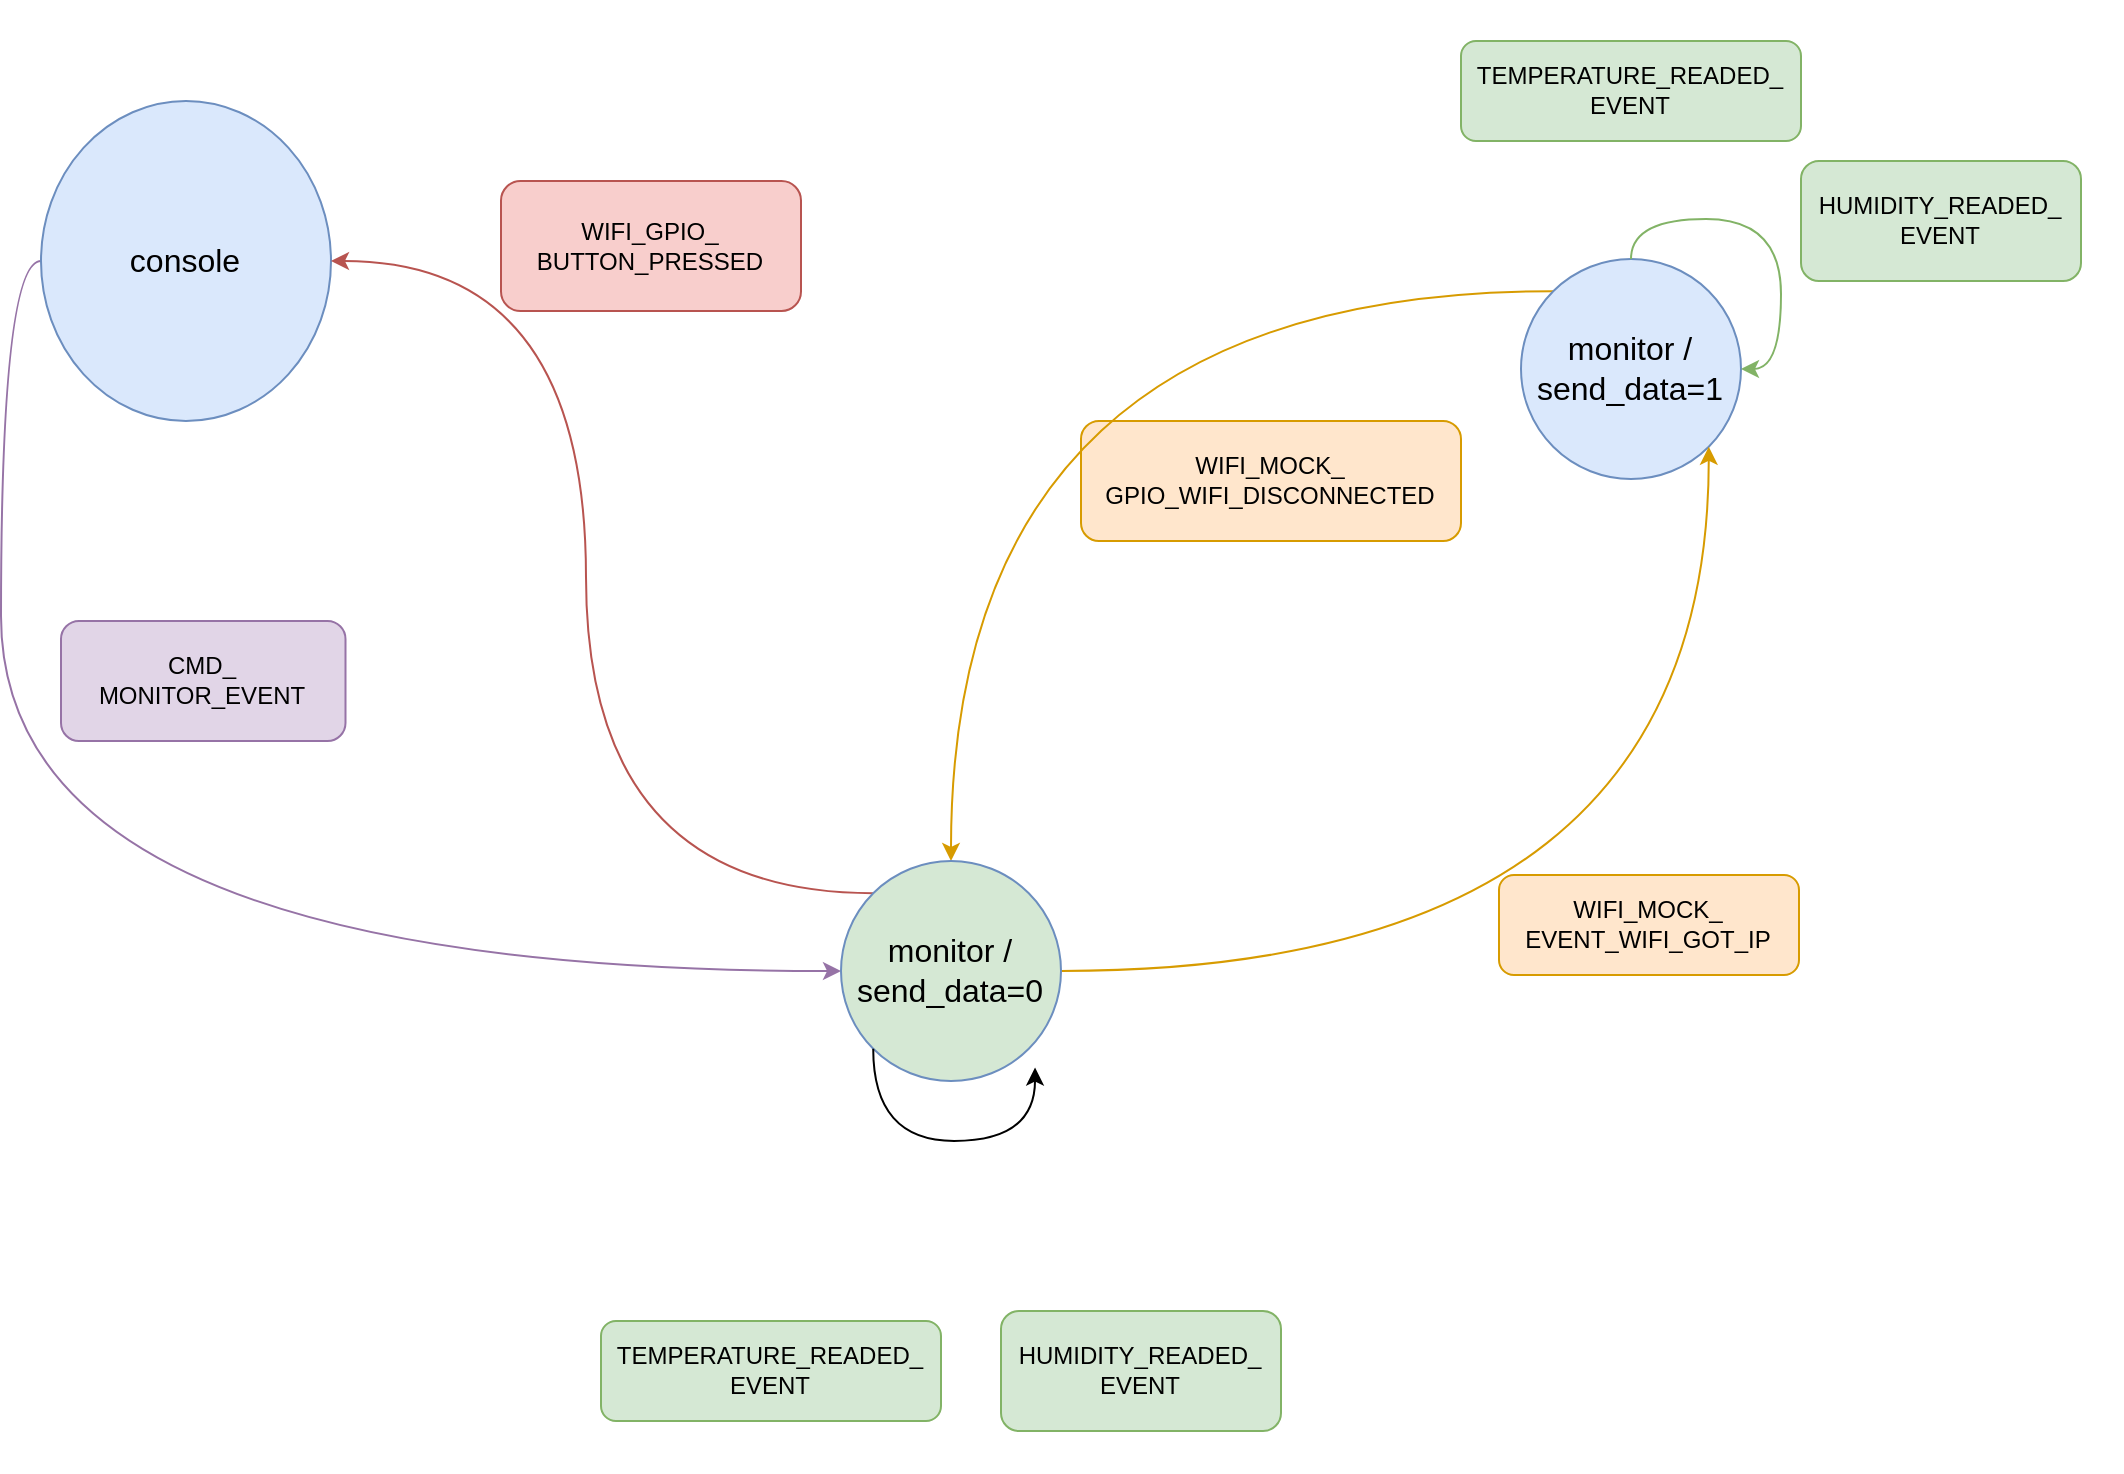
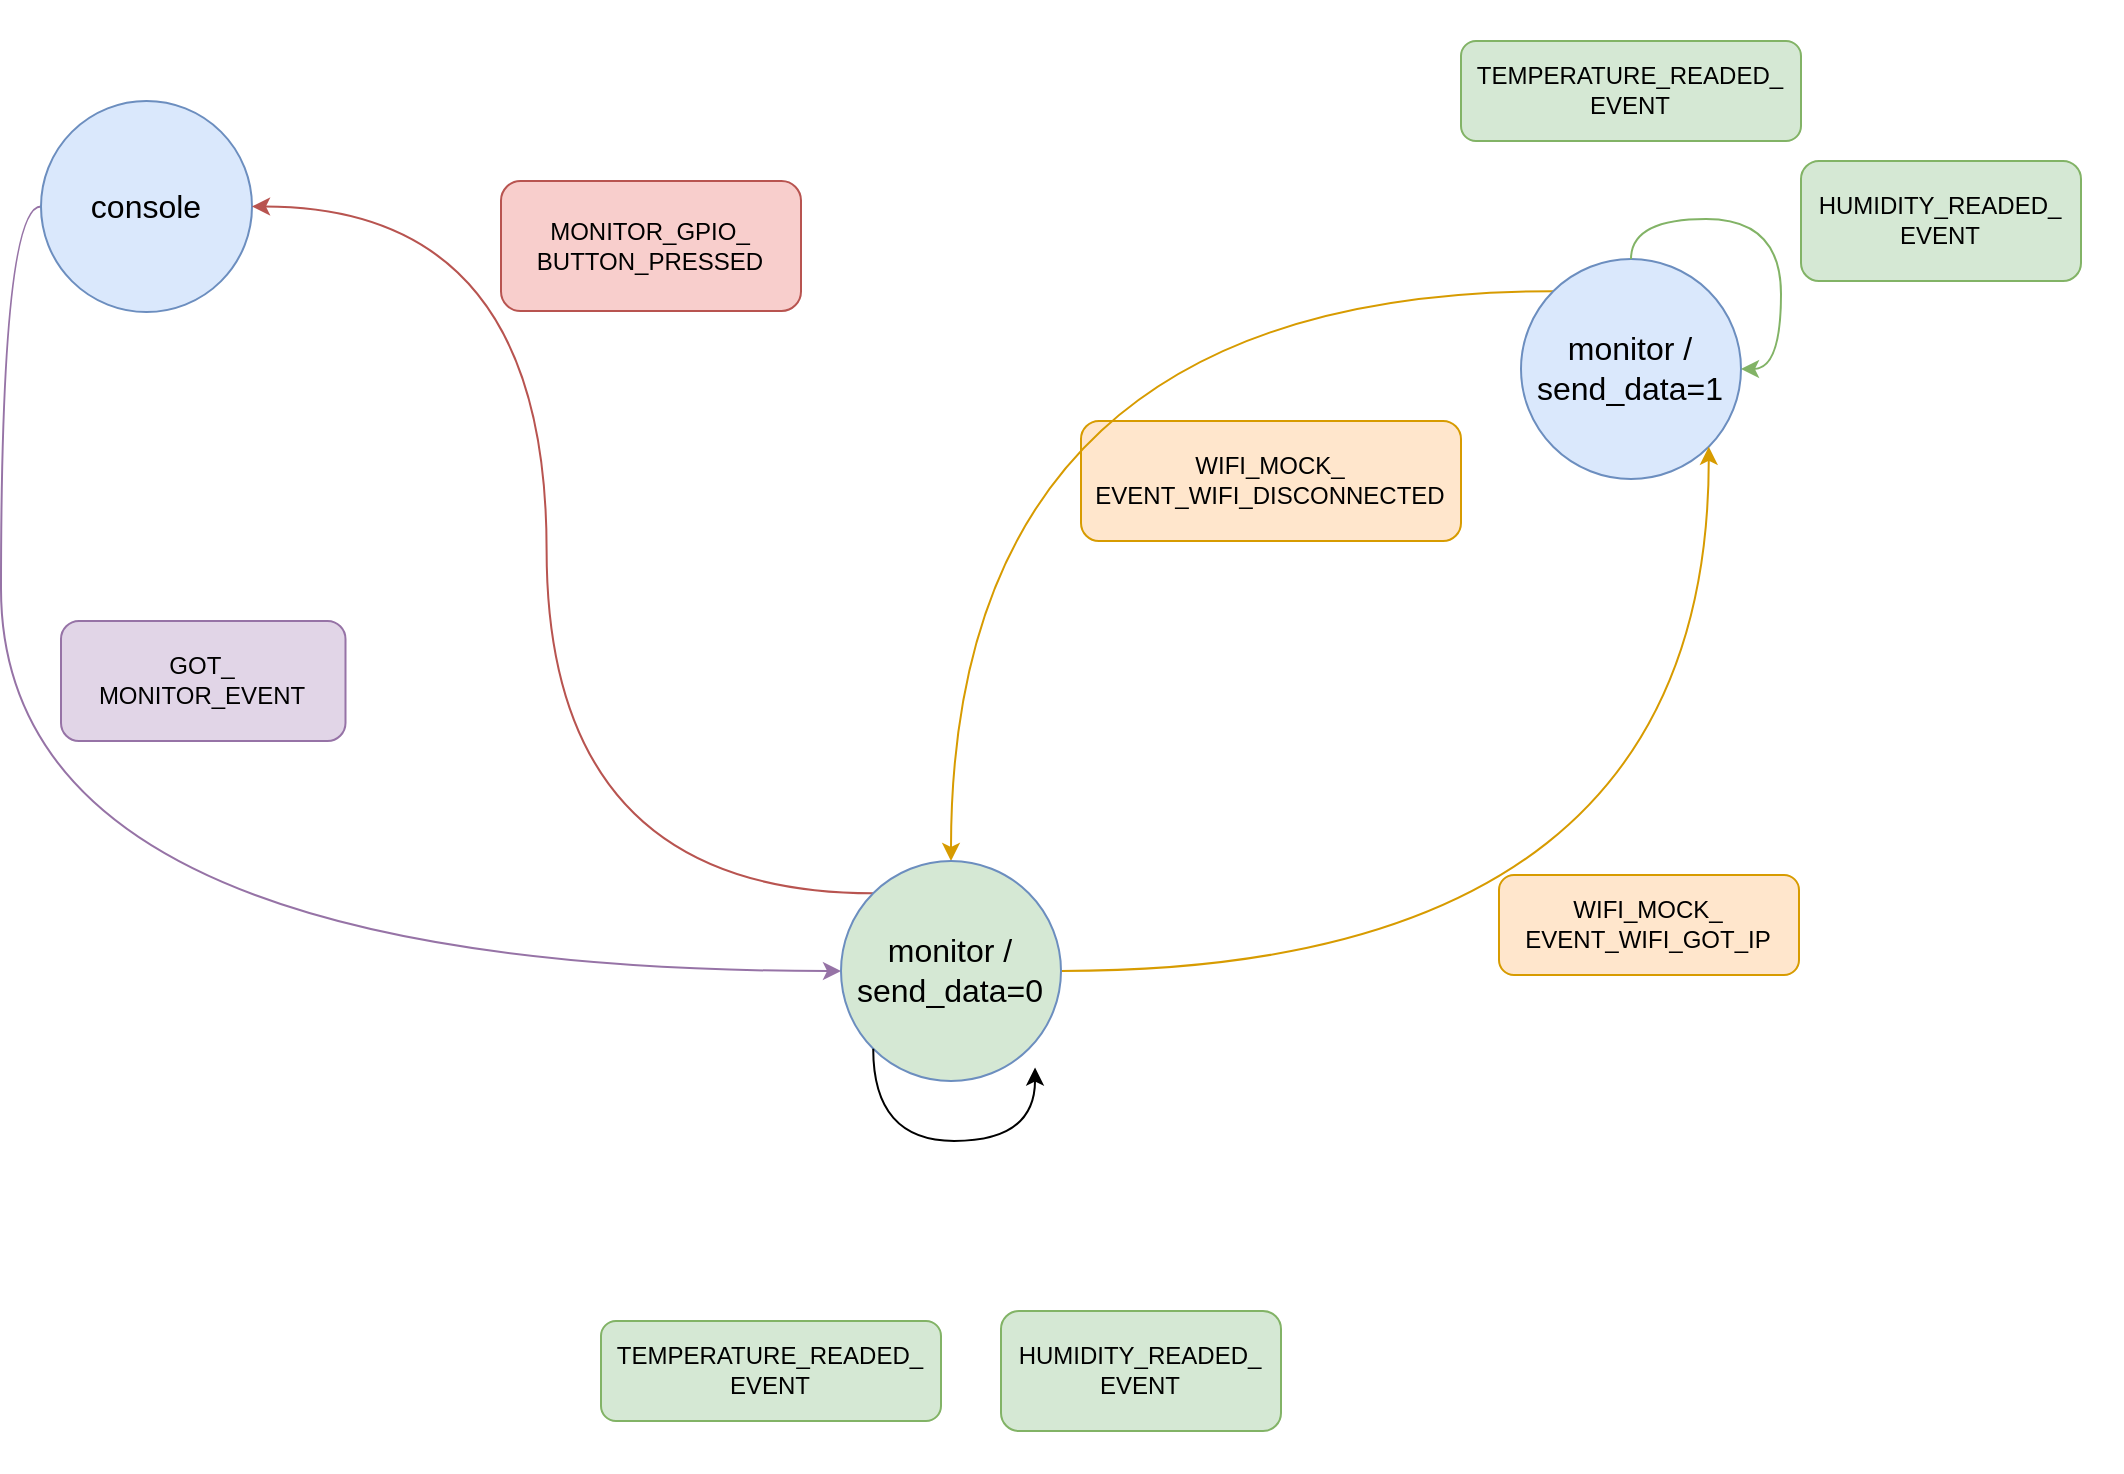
node "WIFI_GPIO_ BUTTON_PRESSED": label "WIFI_GPIO_ BUTTON_PRESSED" -> "MONITOR_GPIO_ BUTTON_PRESSED"
node "console": size 290x320 -> 211x211
node "WIFI_MOCK_ GPIO_WIFI_DISCONNECTED": label "WIFI_MOCK_ GPIO_WIFI_DISCONNECTED" -> "WIFI_MOCK_ EVENT_WIFI_DISCONNECTED"
node "CMD_ MONITOR_EVENT": label "CMD_ MONITOR_EVENT" -> "GOT_ MONITOR_EVENT"
